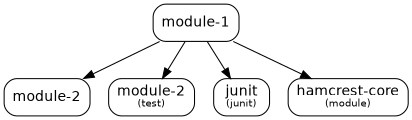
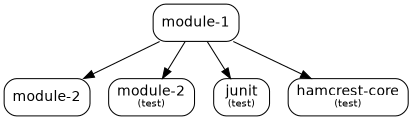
node "junit": text "(junit)" -> "(test)"
node "hamcrest-core": text "(module)" -> "(test)"
